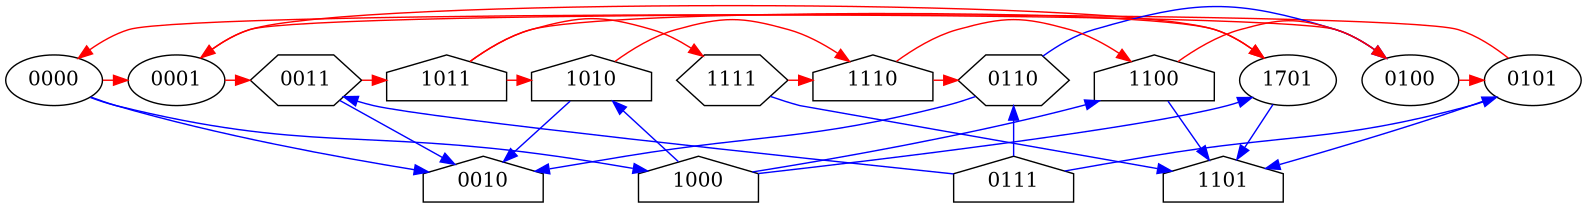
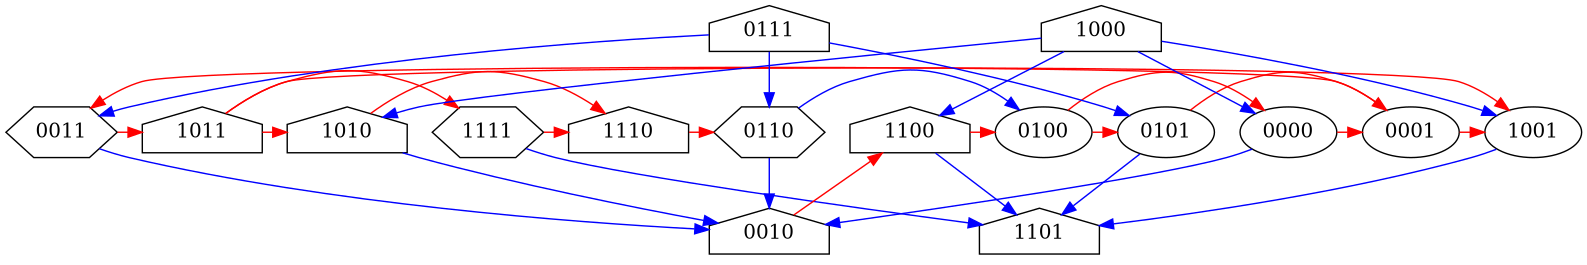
edge "1110" -> "1100": now "0010" -> "1100"
node "1701": label "1701" -> "1001"
edge "0000" -> "1000": reversed
